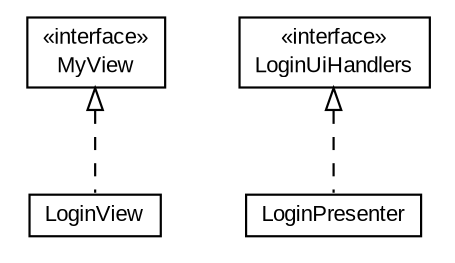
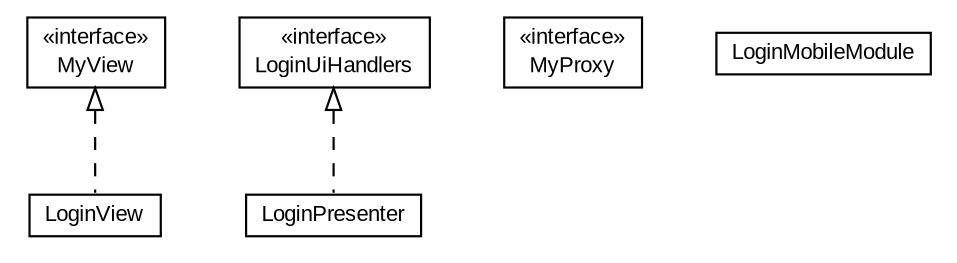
node "MyProxy": added
node "LoginMobileModule": added
